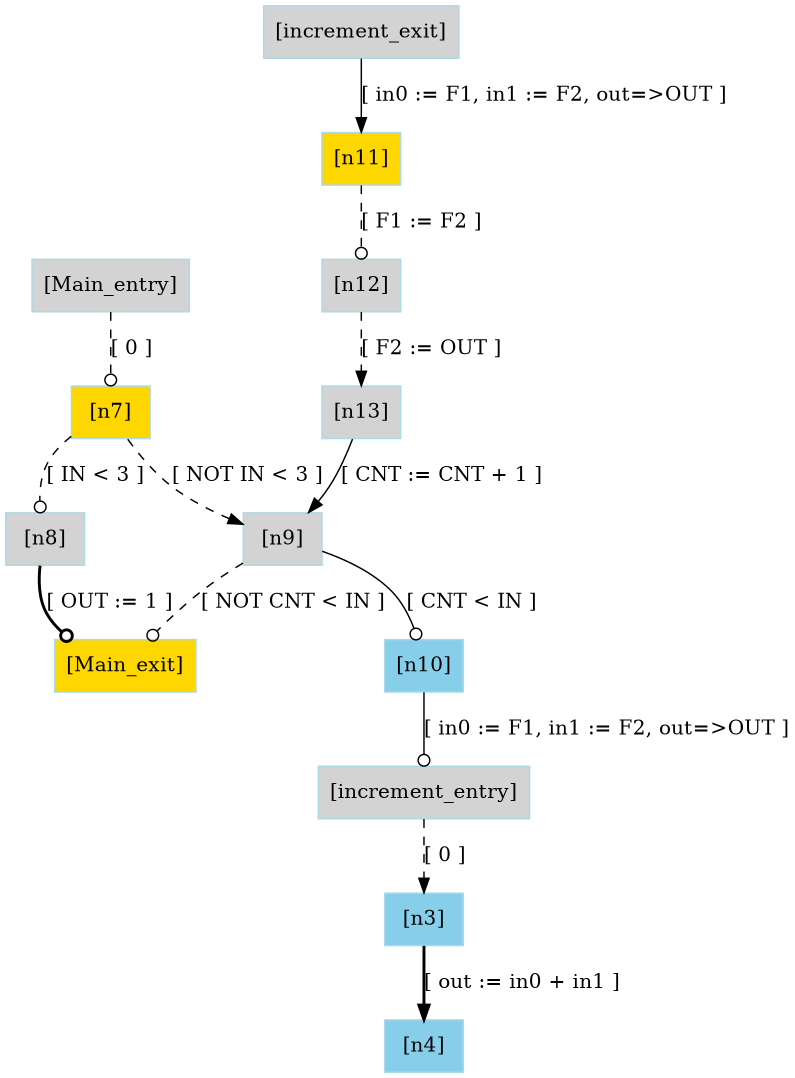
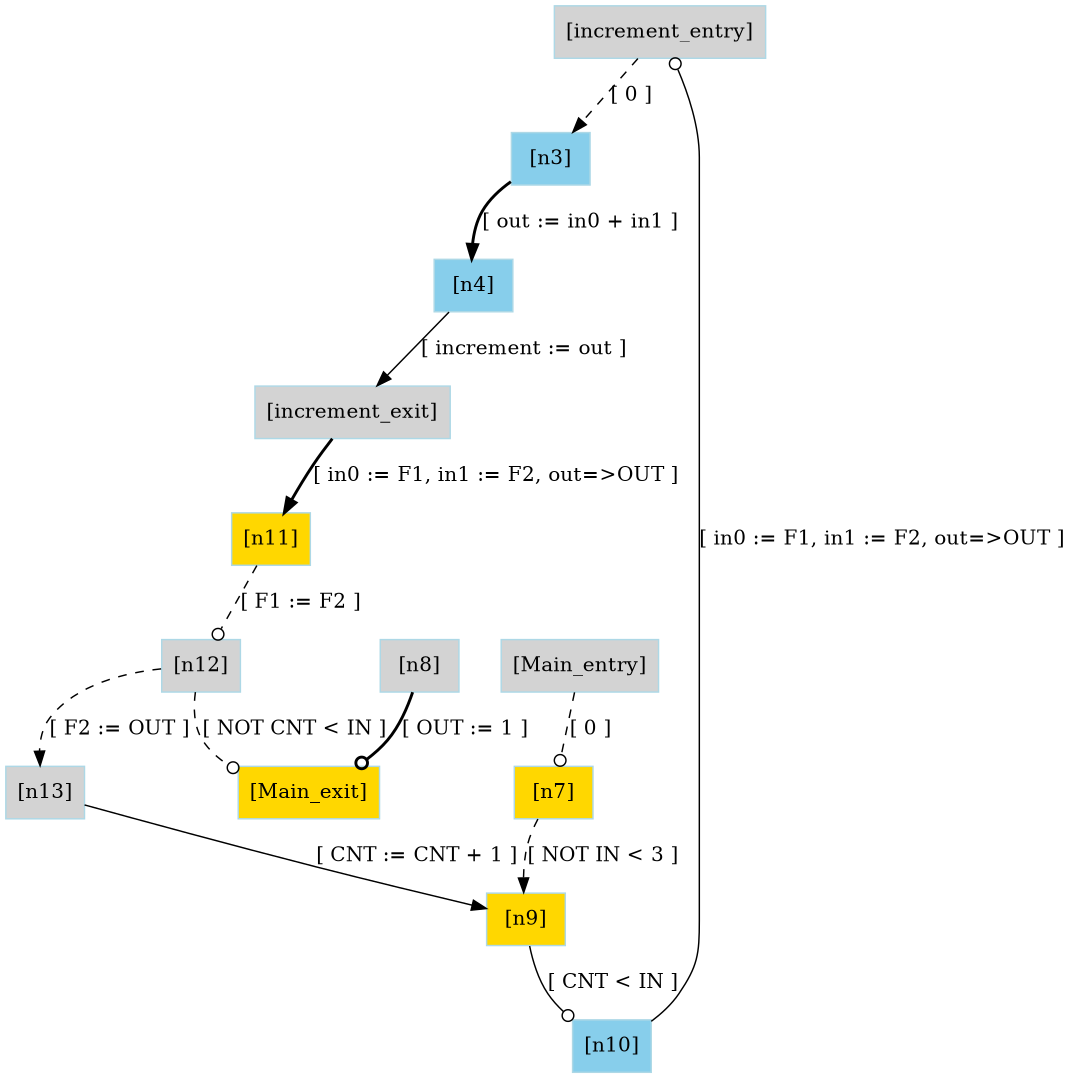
edge "[increment_exit]" -> "[n11]": style solid -> bold
edge "[n4]" -> "[increment_exit]": added, label "[ increment := out ]"
edge "[n7]" -> "[n8]": removed, label "[ IN < 3 ]"
node "[n9]": fillcolor lightgrey -> gold
edge "[n9]" -> "[Main_exit]": now "[n12]" -> "[Main_exit]"
